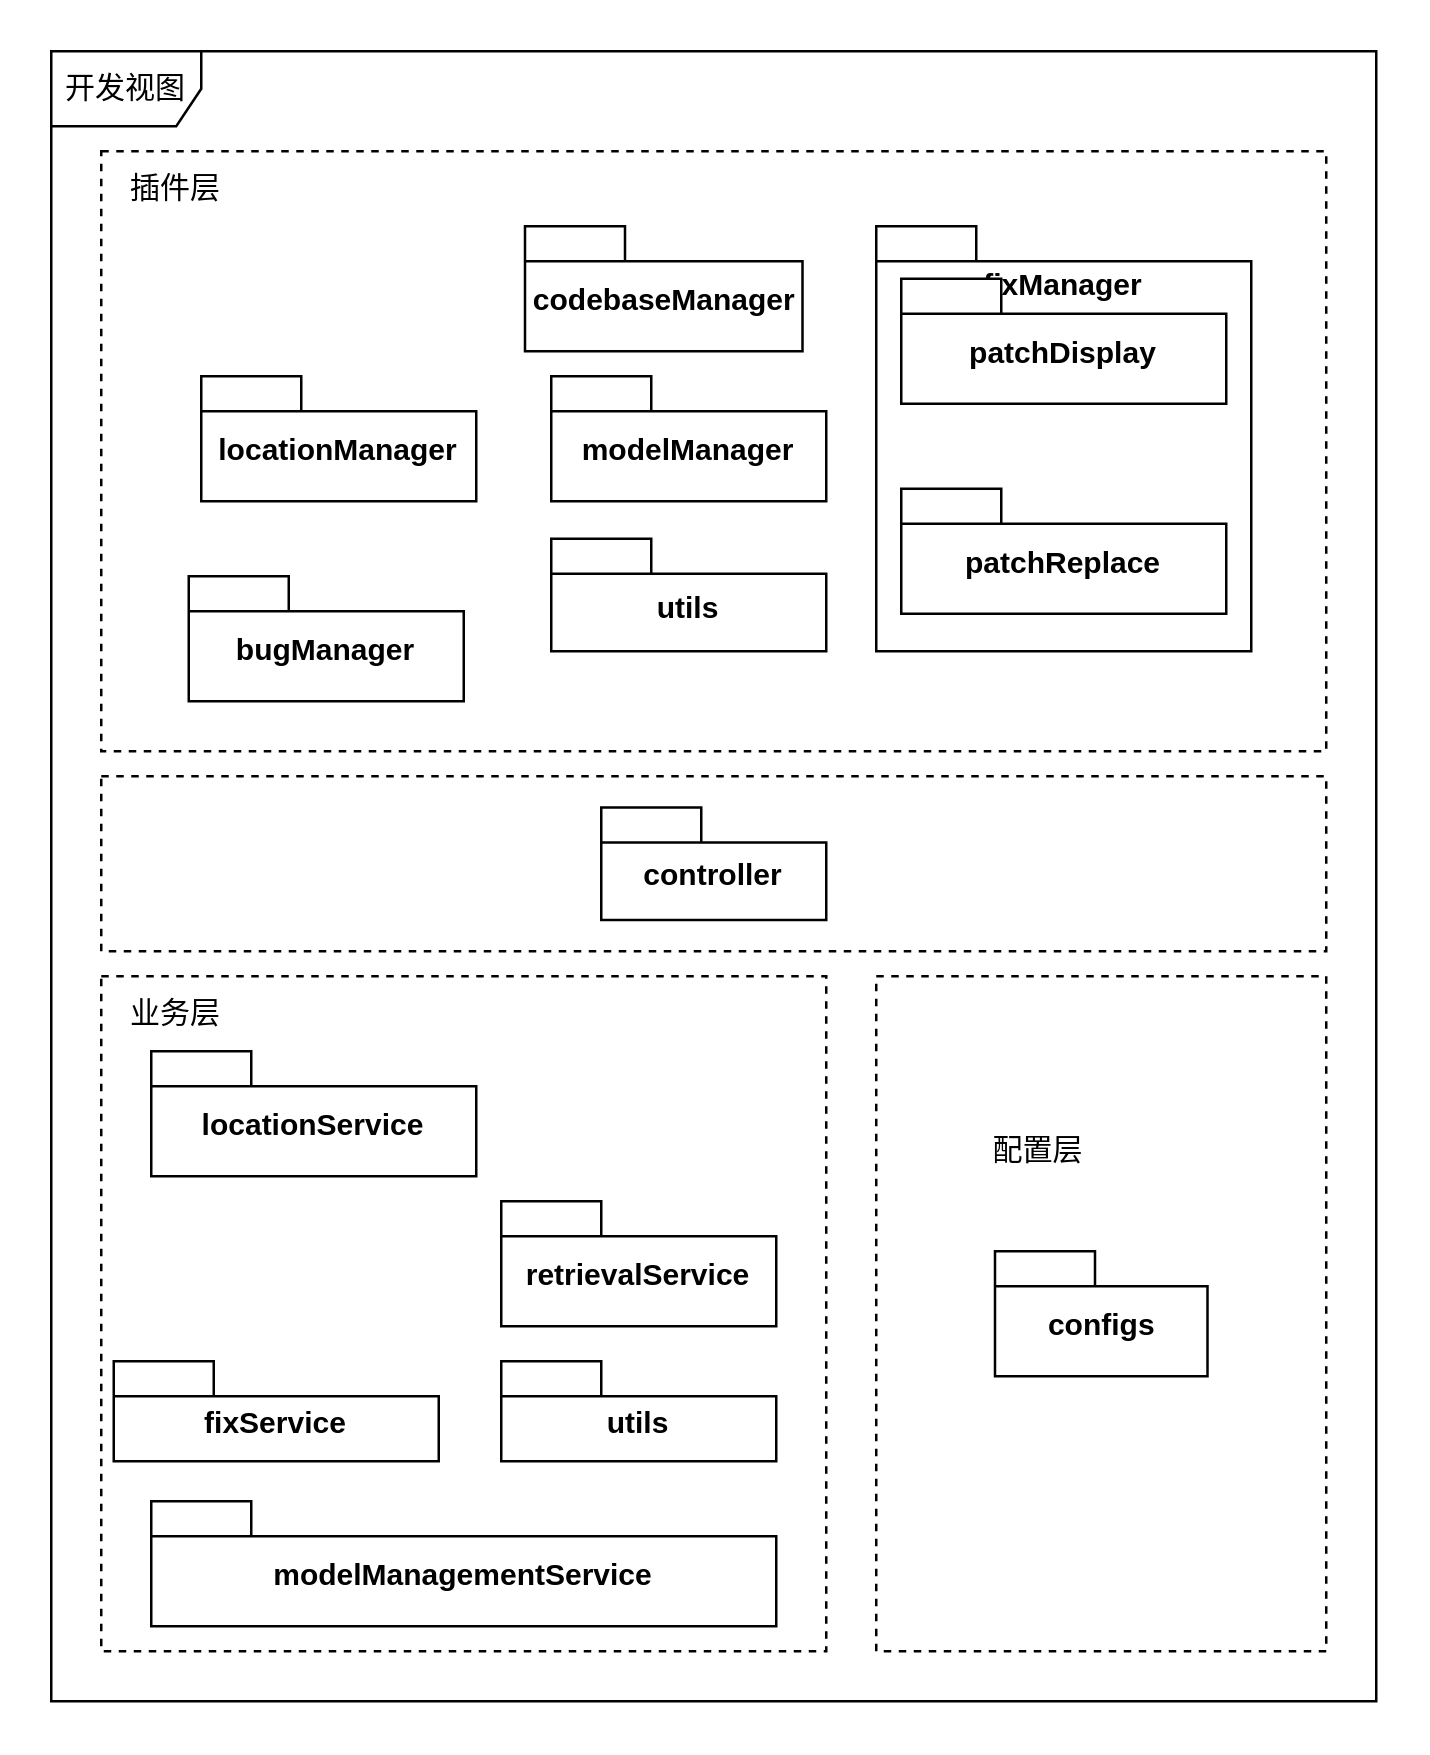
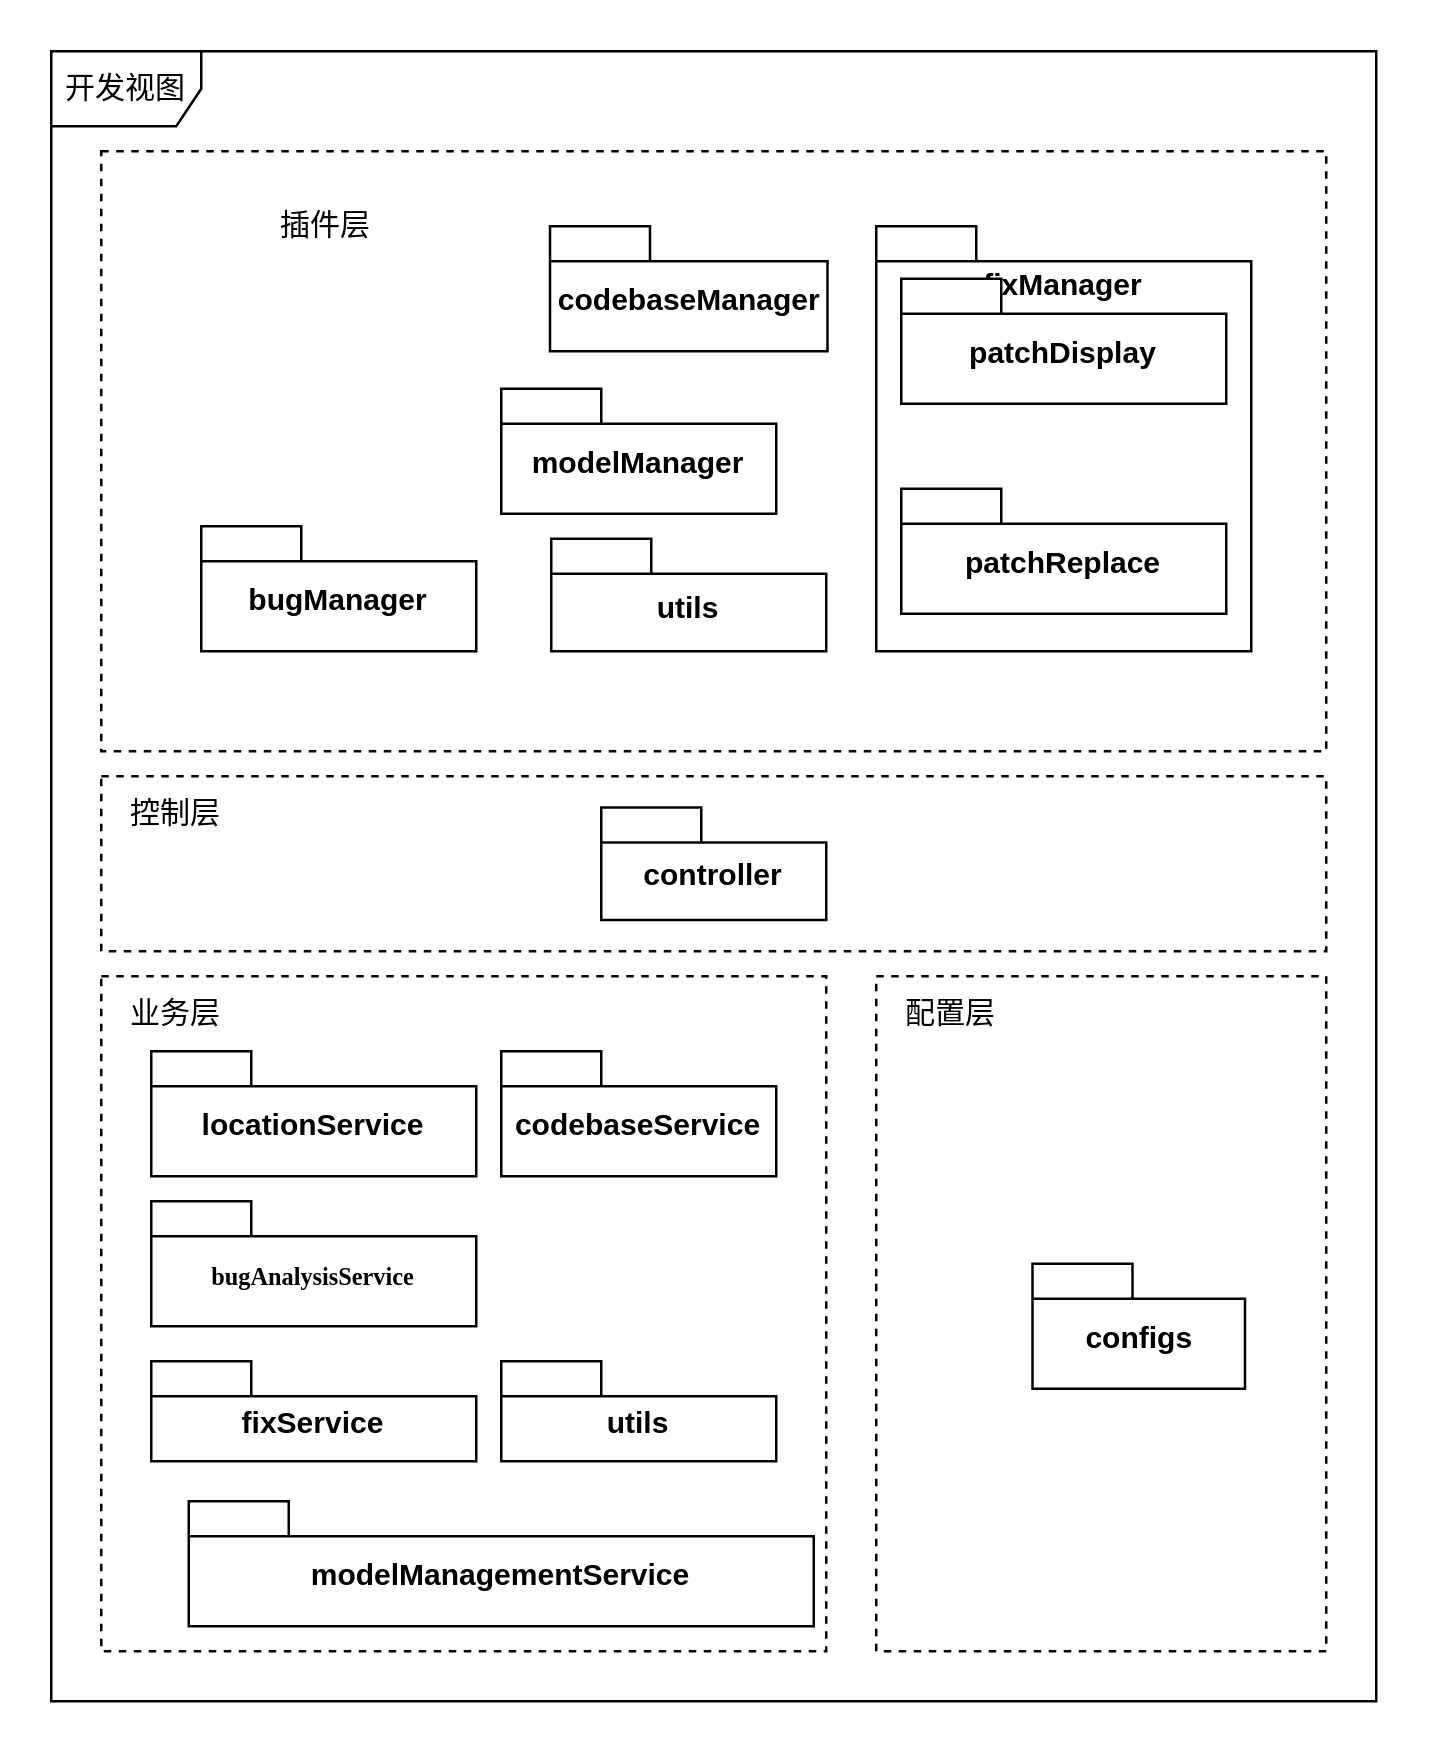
node "插件层": moved (176, 189) -> (326, 226)
node "codebaseManager": moved (664, 289) -> (689, 289)
node "locationManager": removed
node "modelManager": moved (689, 439) -> (639, 451)
node "bugManager": moved (326, 639) -> (339, 589)
node "控制层": added
node "codebaseService": added
node "配置层": moved (1039, 1151) -> (951, 1014)
node "bugAnalysisService": added
node "retrievalService": removed
node "configs": moved (1101, 1314) -> (1139, 1326)
node "fixService": moved (276, 1411) -> (314, 1411)
node "modelManagementService": moved (464, 1564) -> (501, 1564)
